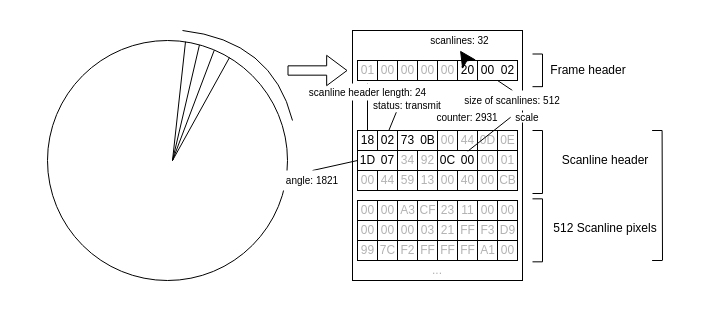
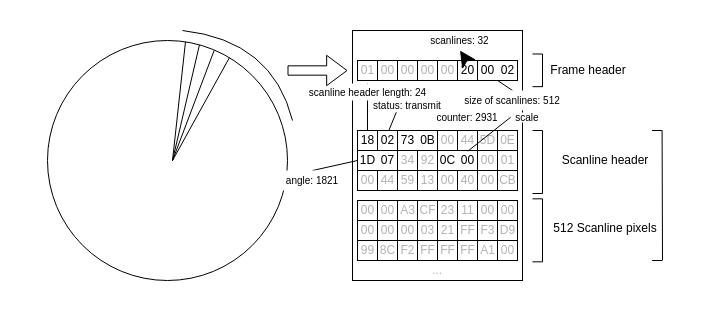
node "0D": label "0D" -> "5D"
node "7C": label "7C" -> "8C"
